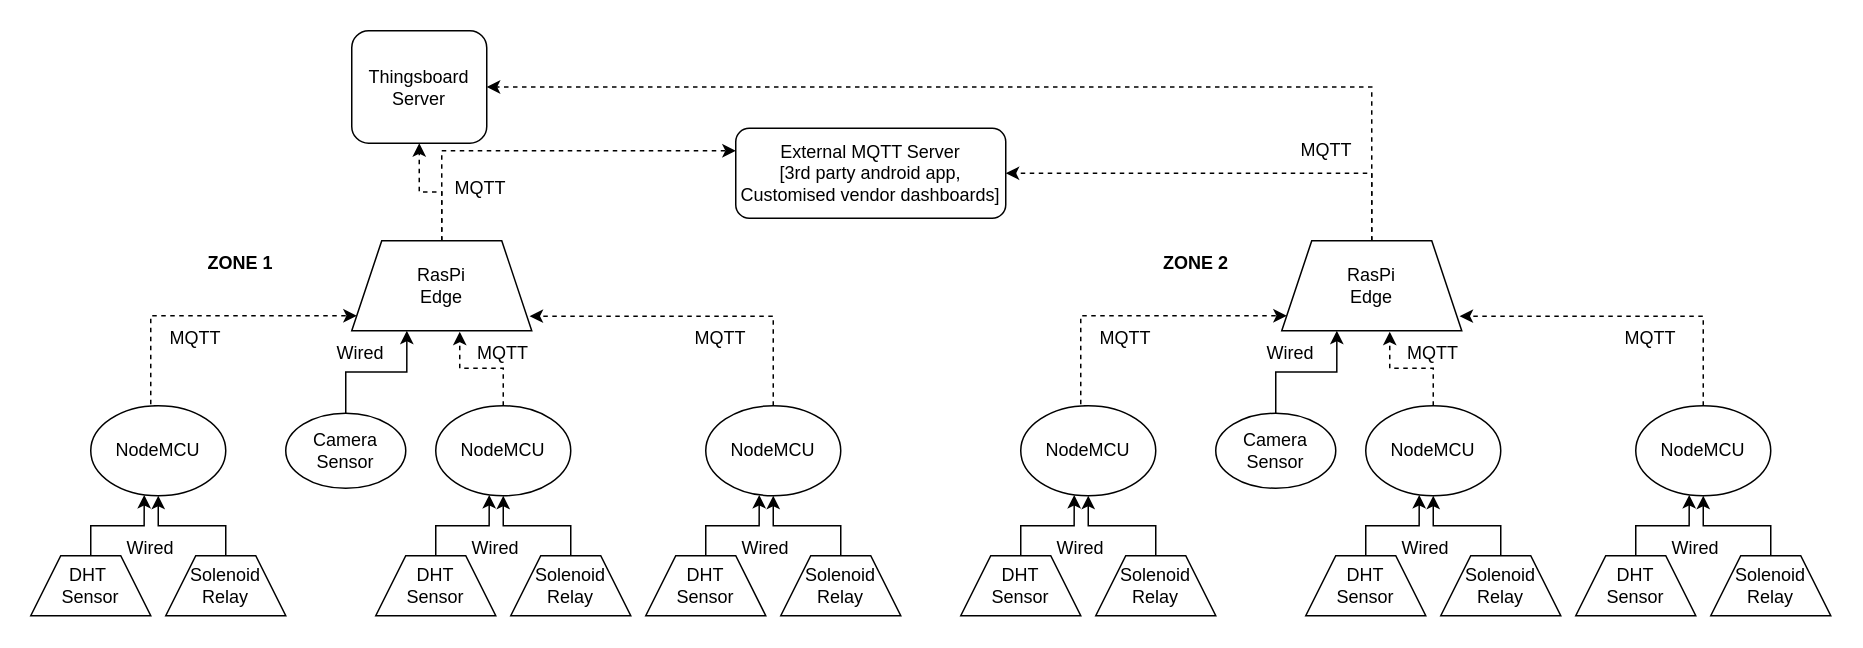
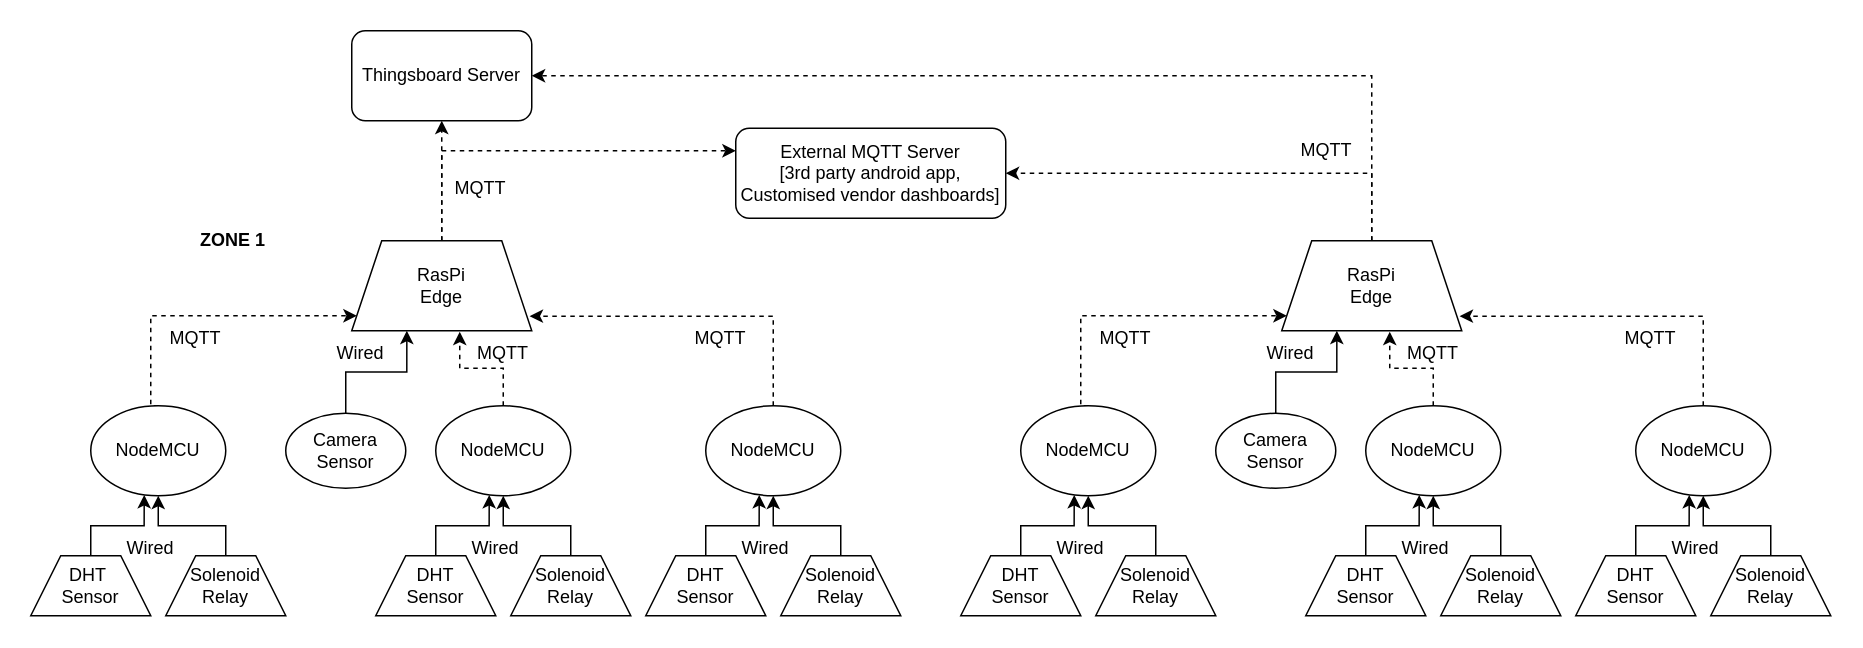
node "Thingsboard Server": size 135x113 -> 180x90
node "ZONE 1": moved (241, 263) -> (233, 241)
node "ZONE 2": removed
